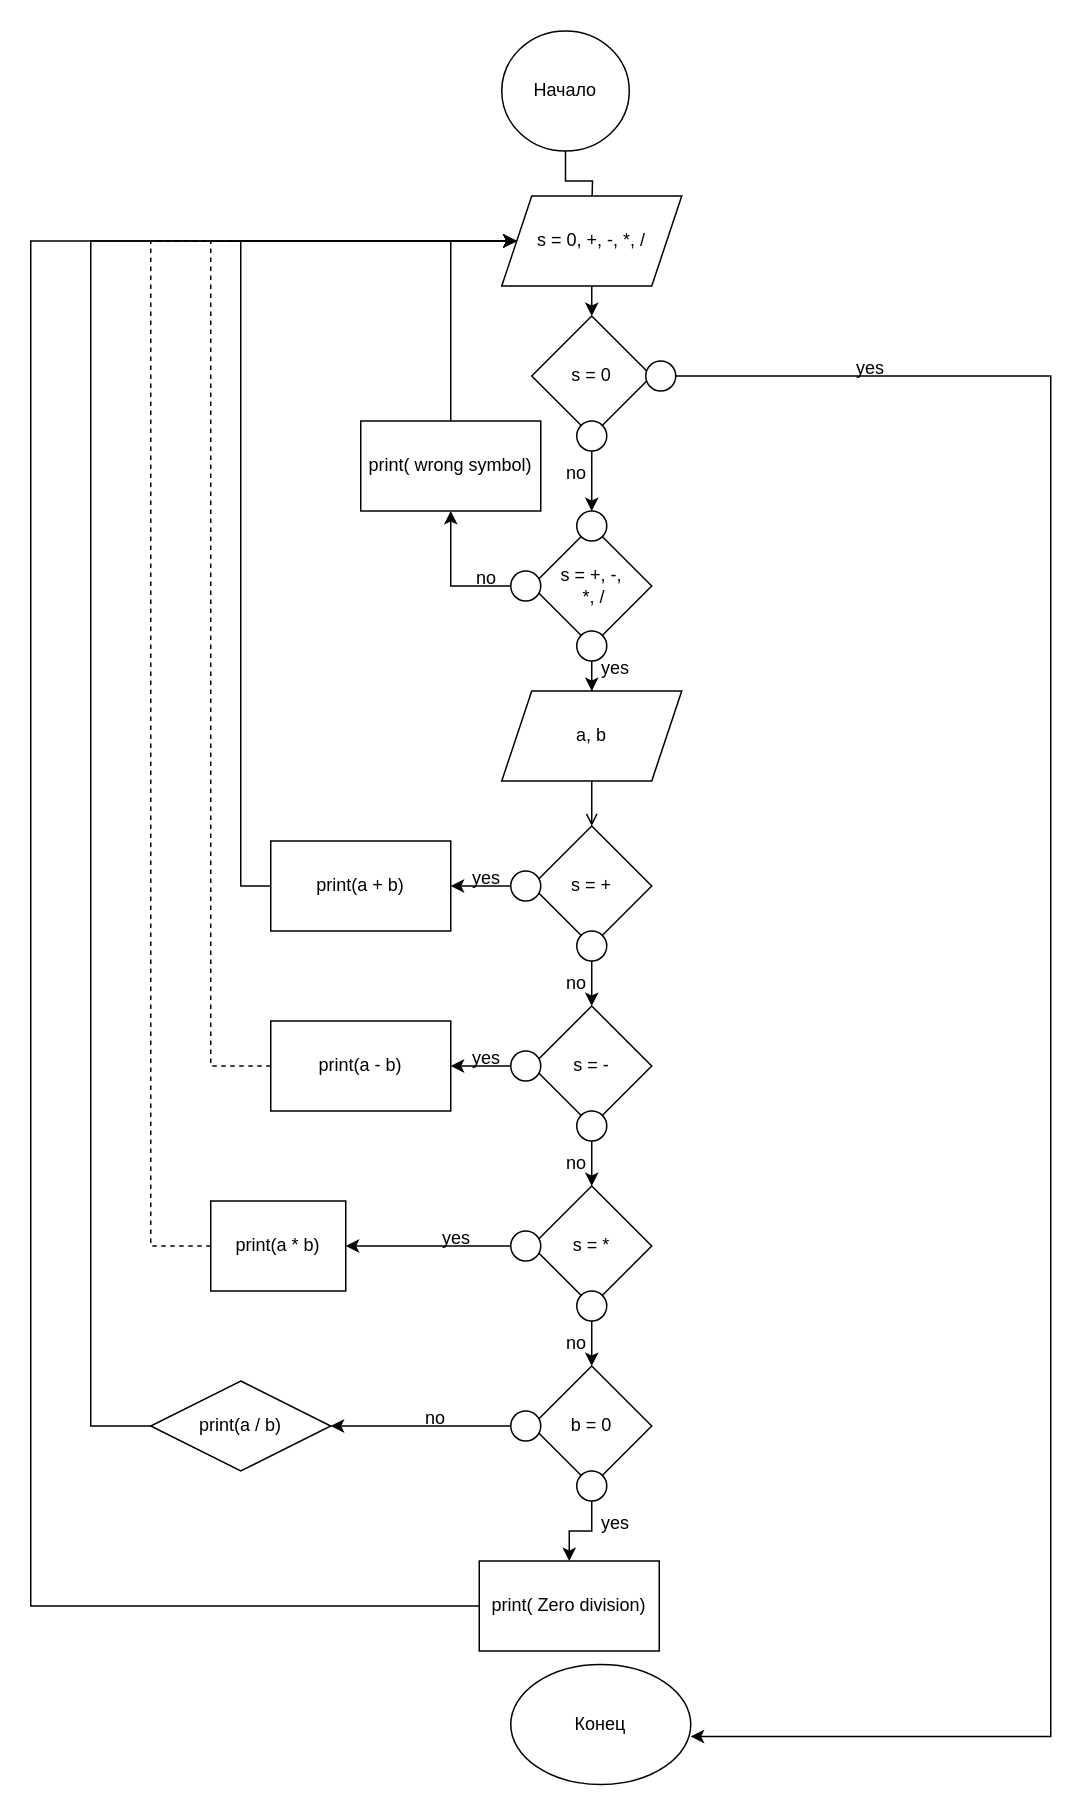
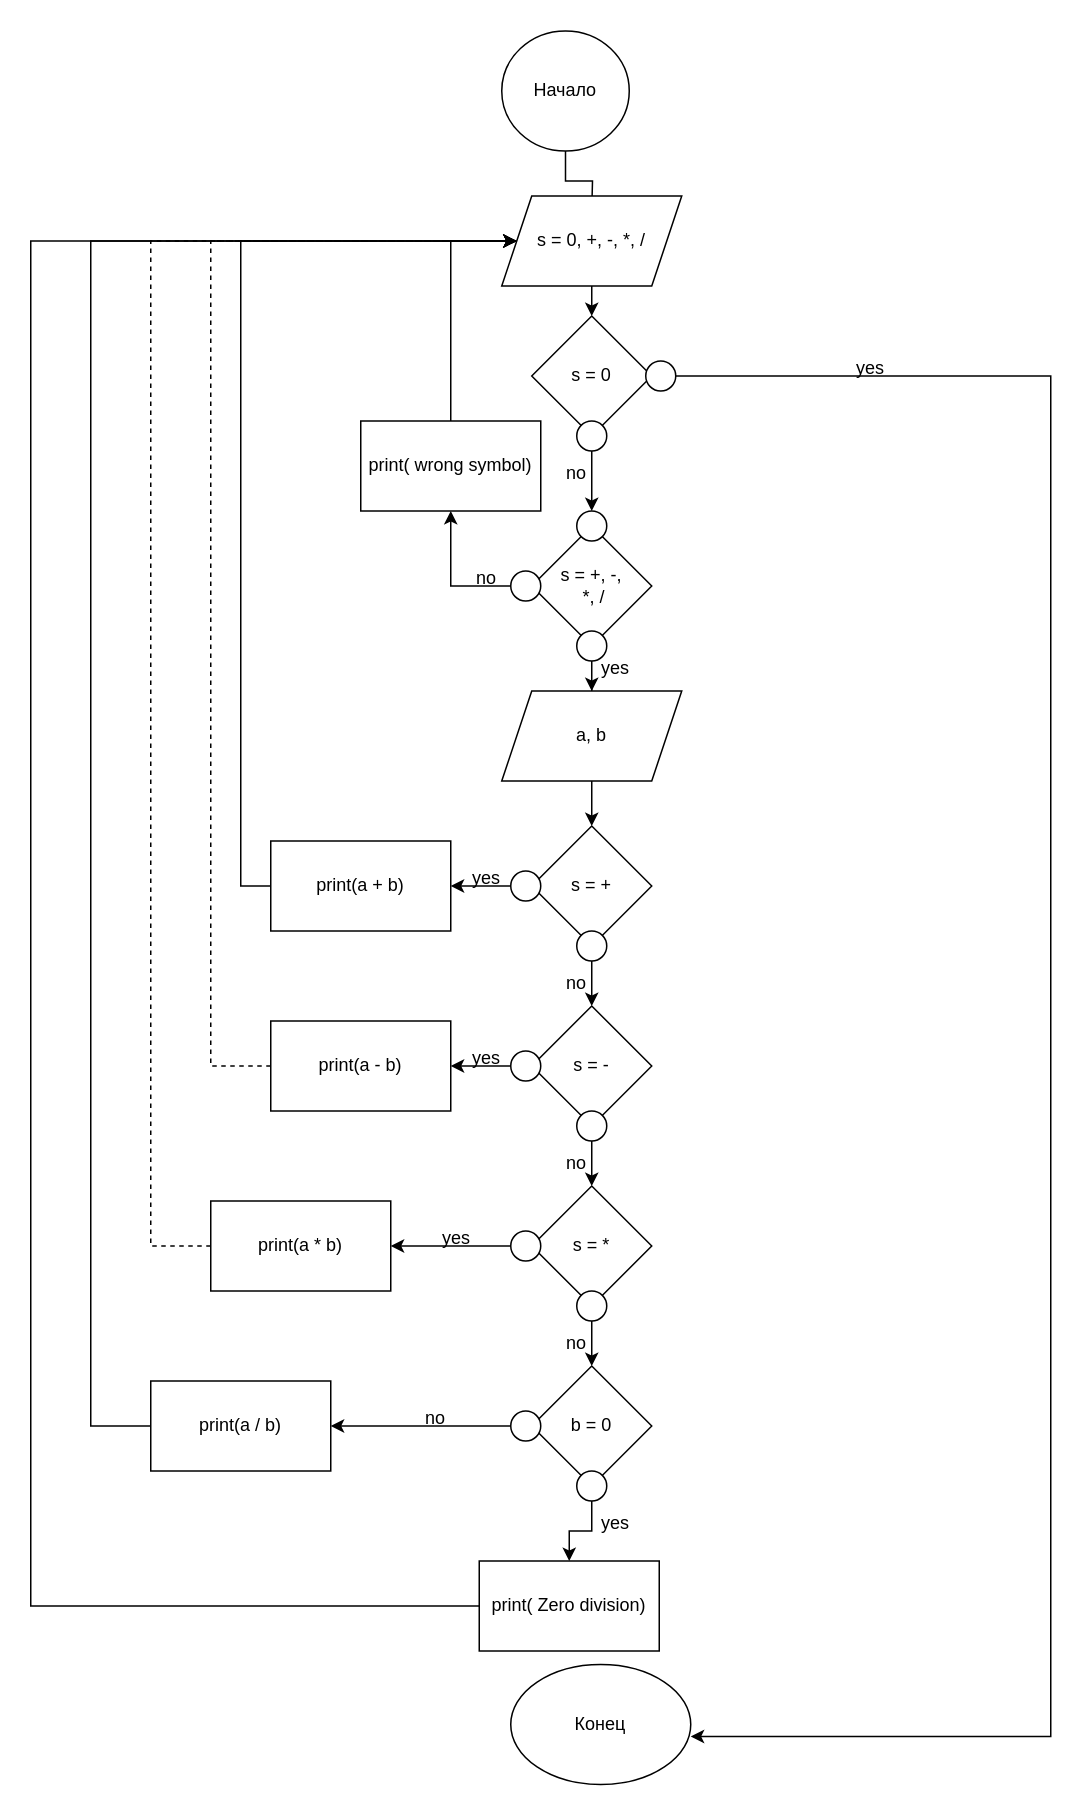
edge "a, b" -> "s = +": arrowhead open -> classic
node "print(a * b)": size 135x90 -> 180x90
node "print(a / b)": shape diamond -> rectangle
